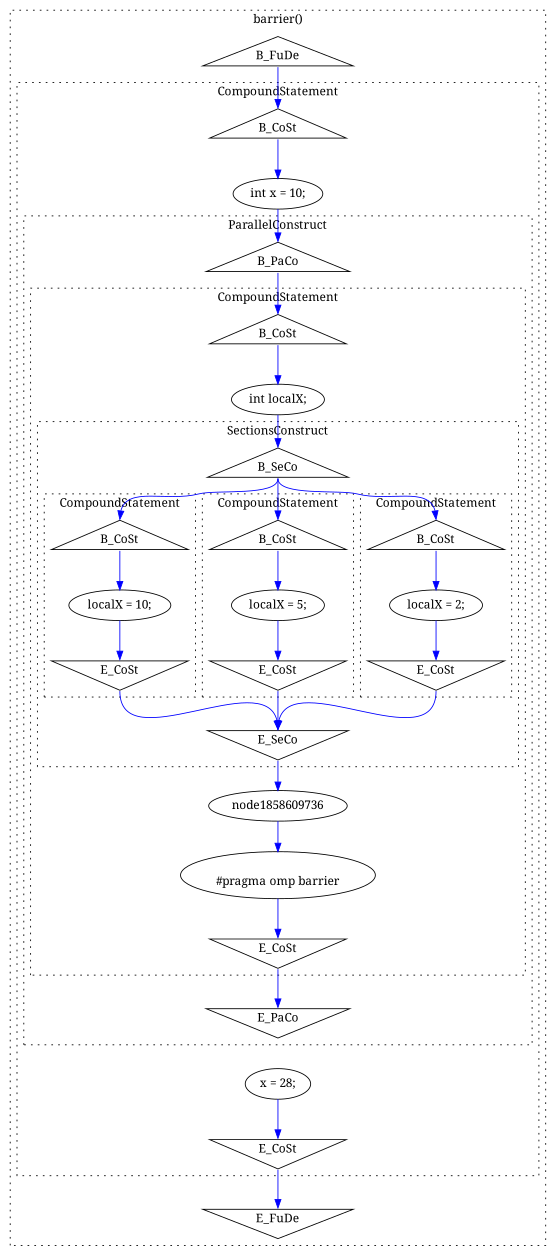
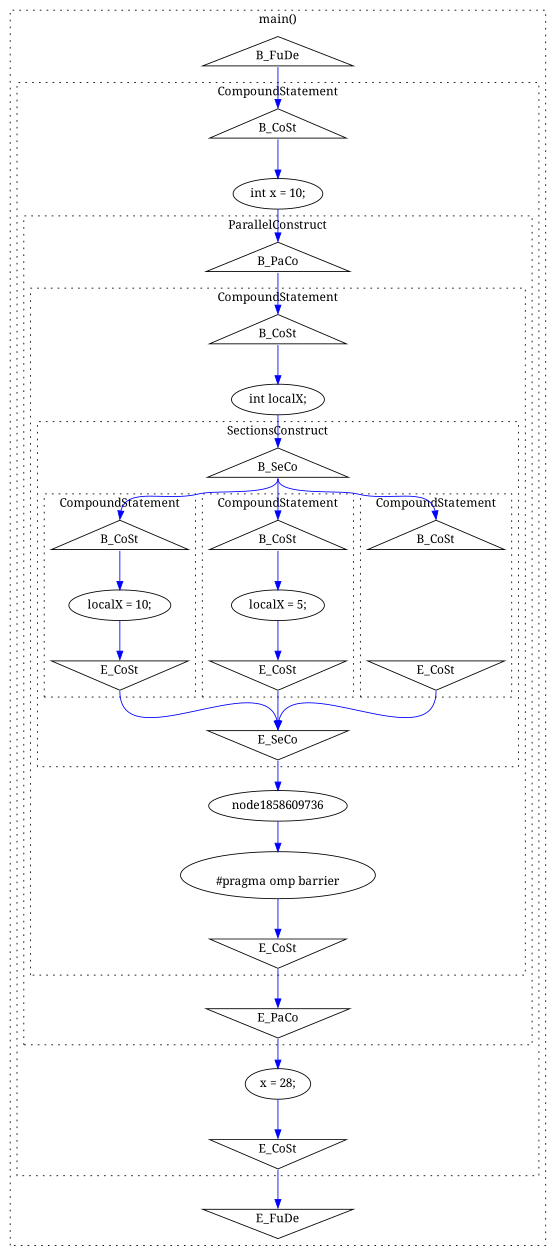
cluster "barrier()": label "barrier()" -> "main()"
node "localX = 2;": removed
edge "E_PaCo" -> "x = 28;": added
